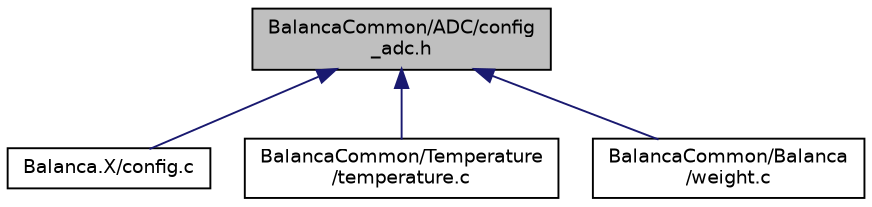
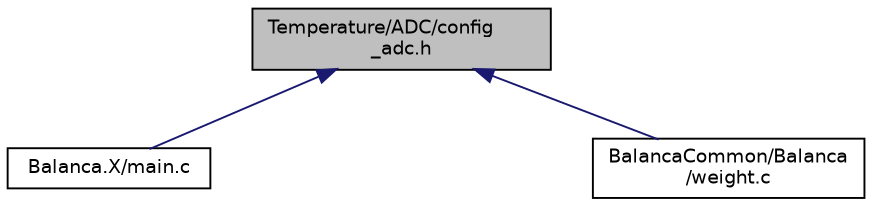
node "BalancaCommon/ADC/config _adc.h": label "BalancaCommon/ADC/config _adc.h" -> "Temperature/ADC/config _adc.h"
node "Balanca.X/config.c": label "Balanca.X/config.c" -> "Balanca.X/main.c"
node "BalancaCommon/Temperature /temperature.c": removed
